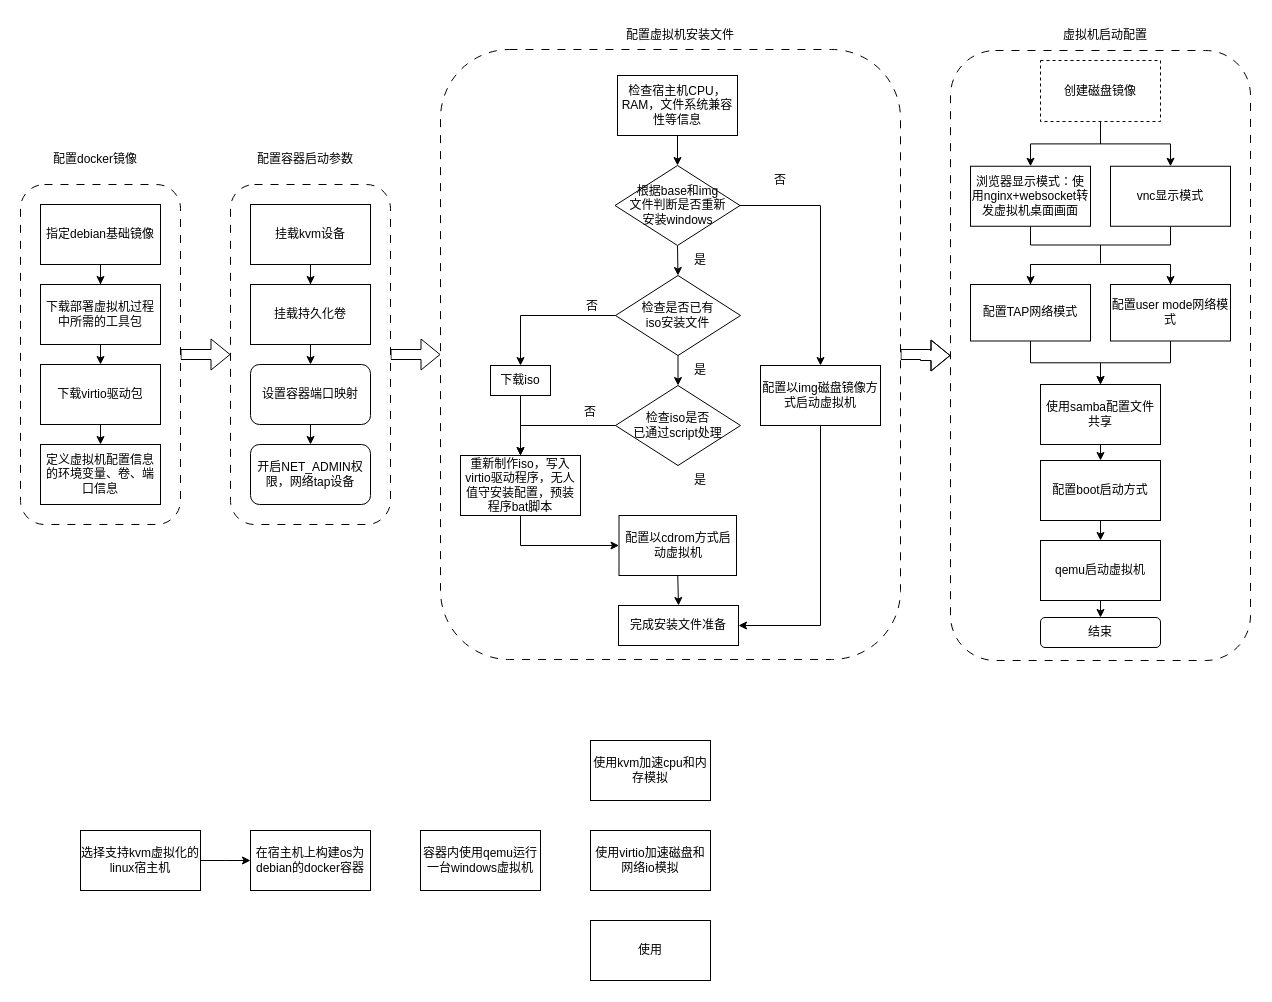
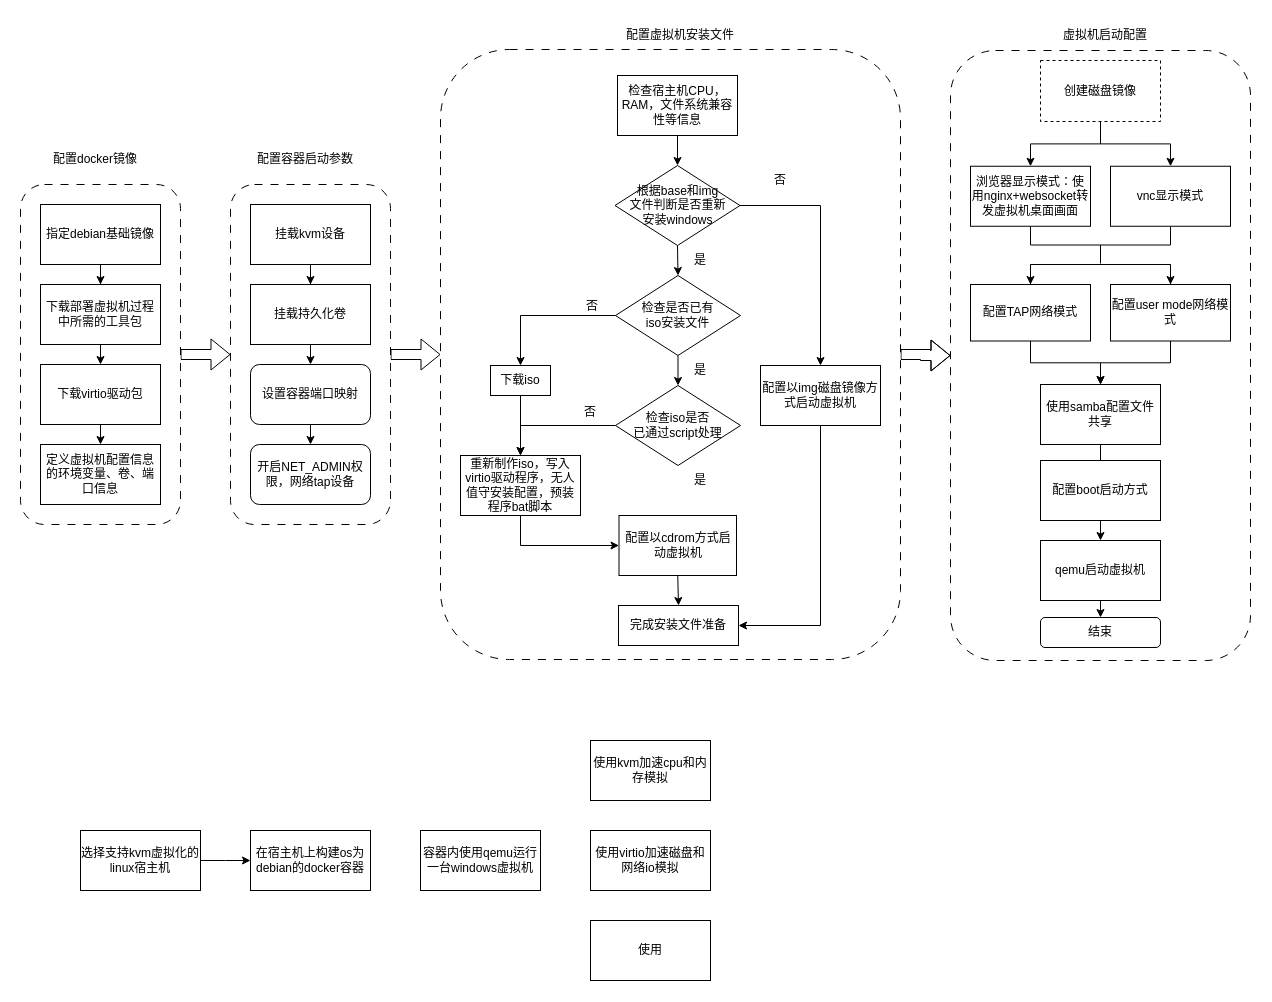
edge "使用samba配置文件共享" -> "配置boot启动方式": arrowhead classic -> none
